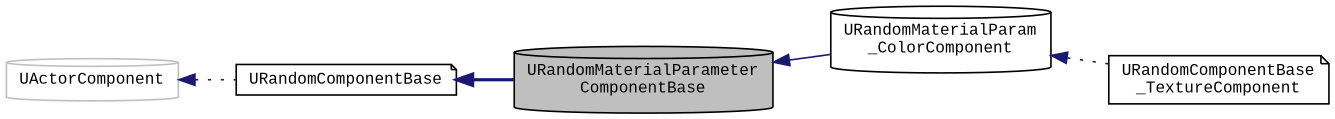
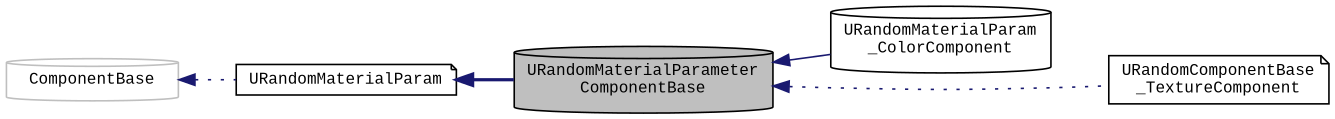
edge "URandomComponentBase _TextureComponent" -> "URandomMaterialParam _ColorComponent": now "URandomComponentBase _TextureComponent" -> "URandomMaterialParameter ComponentBase"
node "UActorComponent": label "UActorComponent" -> "ComponentBase"
node "URandomComponentBase": label "URandomComponentBase" -> "URandomMaterialParam"
